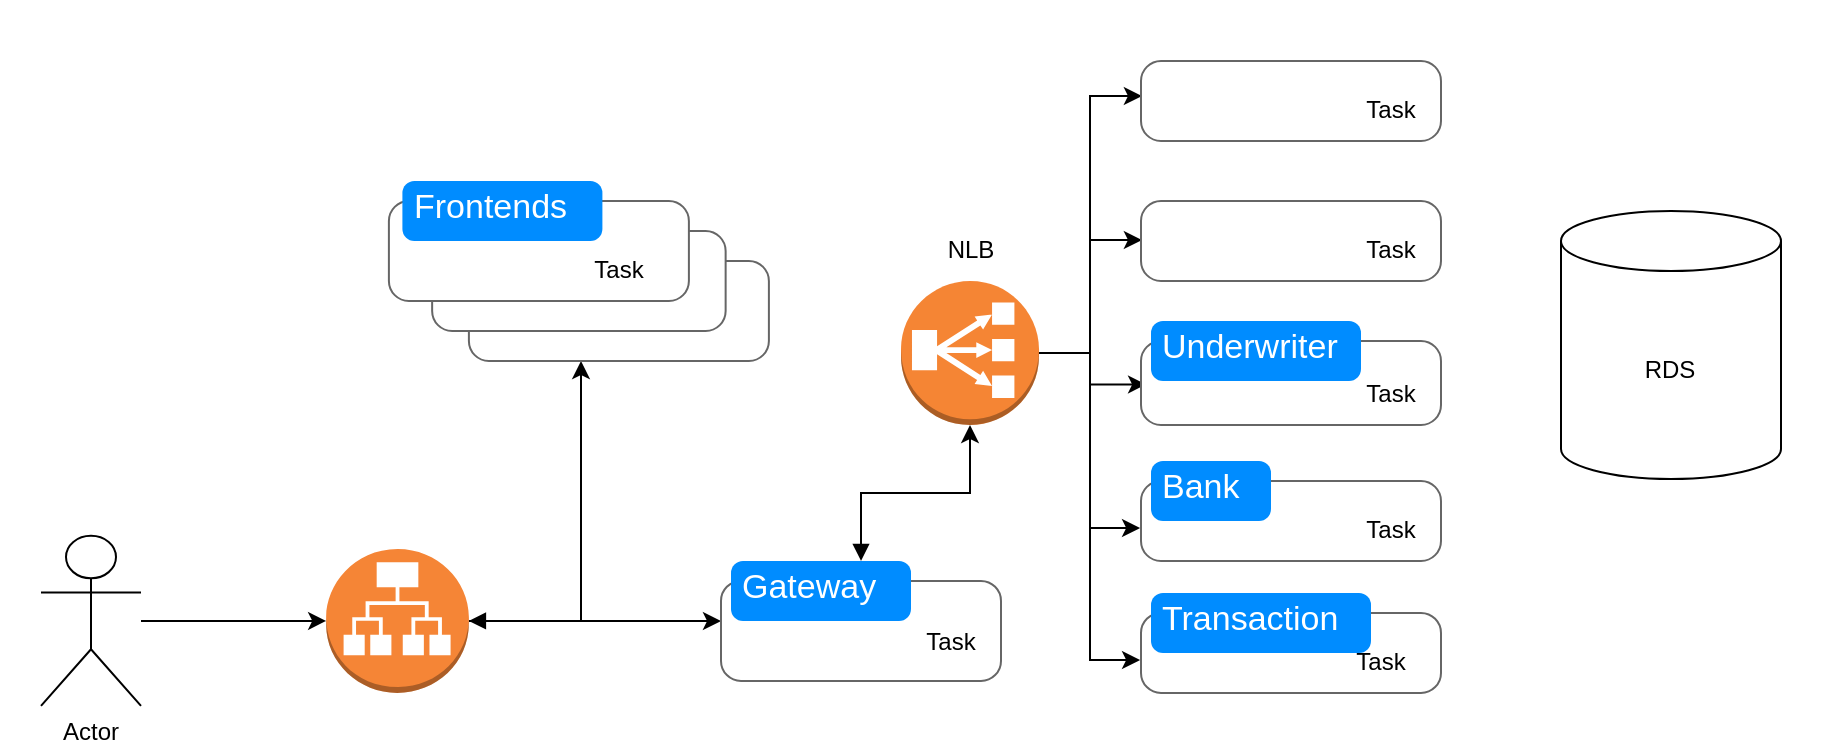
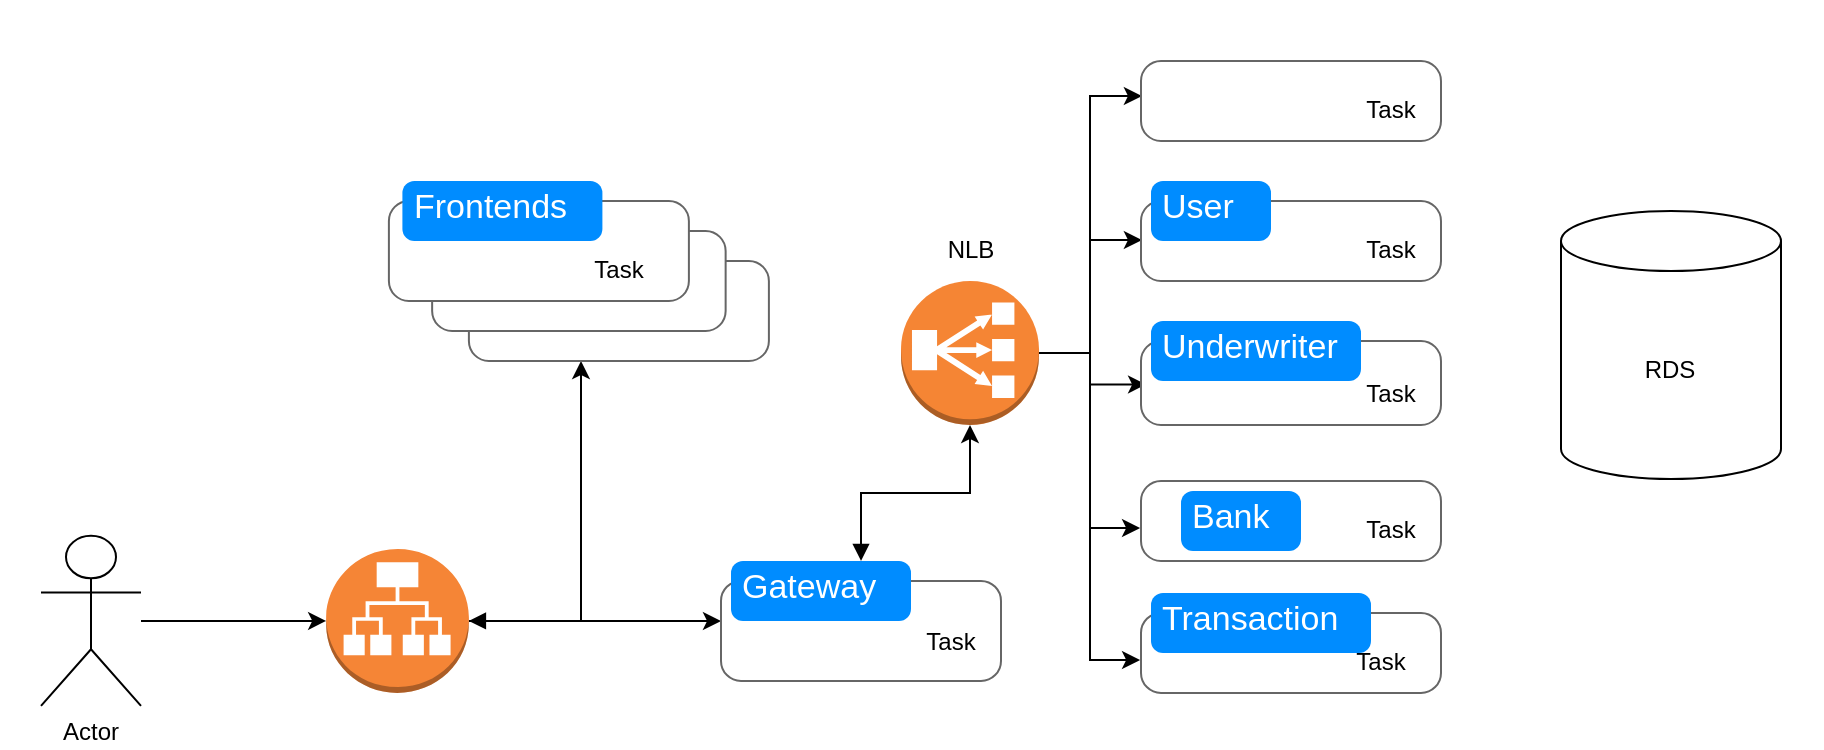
node "User": added
node "Bank": moved (1211, 491) -> (1241, 521)
